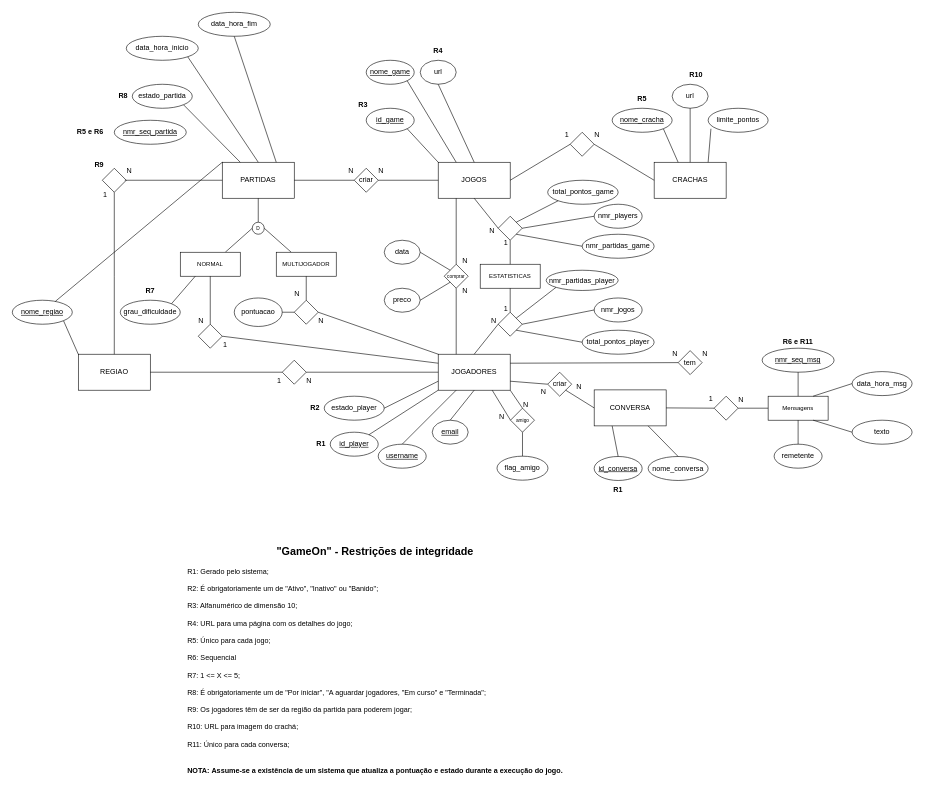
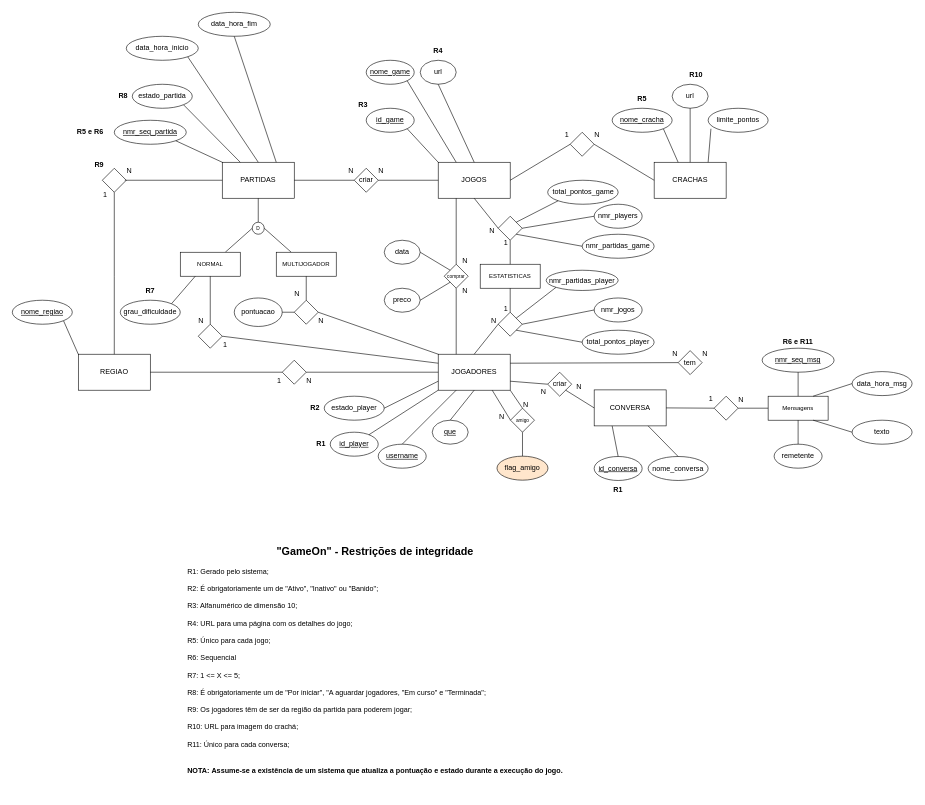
edge "PARTIDAS" -- "nome_regiao": now "PARTIDAS" -- "nmr_seq_partida"
node "email": label "email" -> "que"
node "flag_amigo": fillcolor #ffffff -> #ffe6cc
